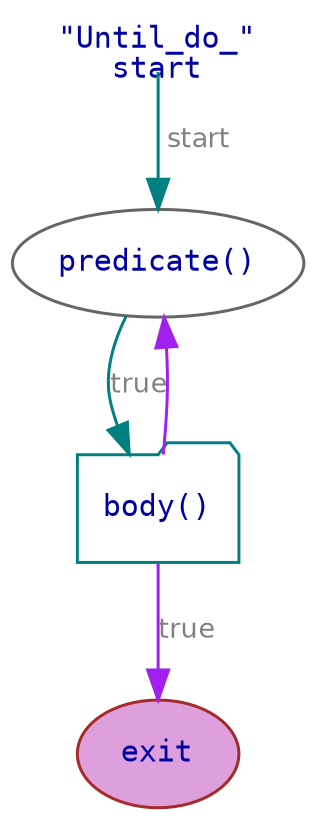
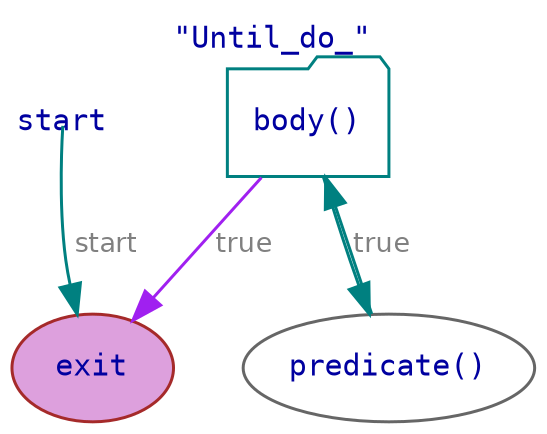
edge "start" -> "predicate()": now "start" -> "exit"
edge "body()" -> "predicate()": color purple -> teal
